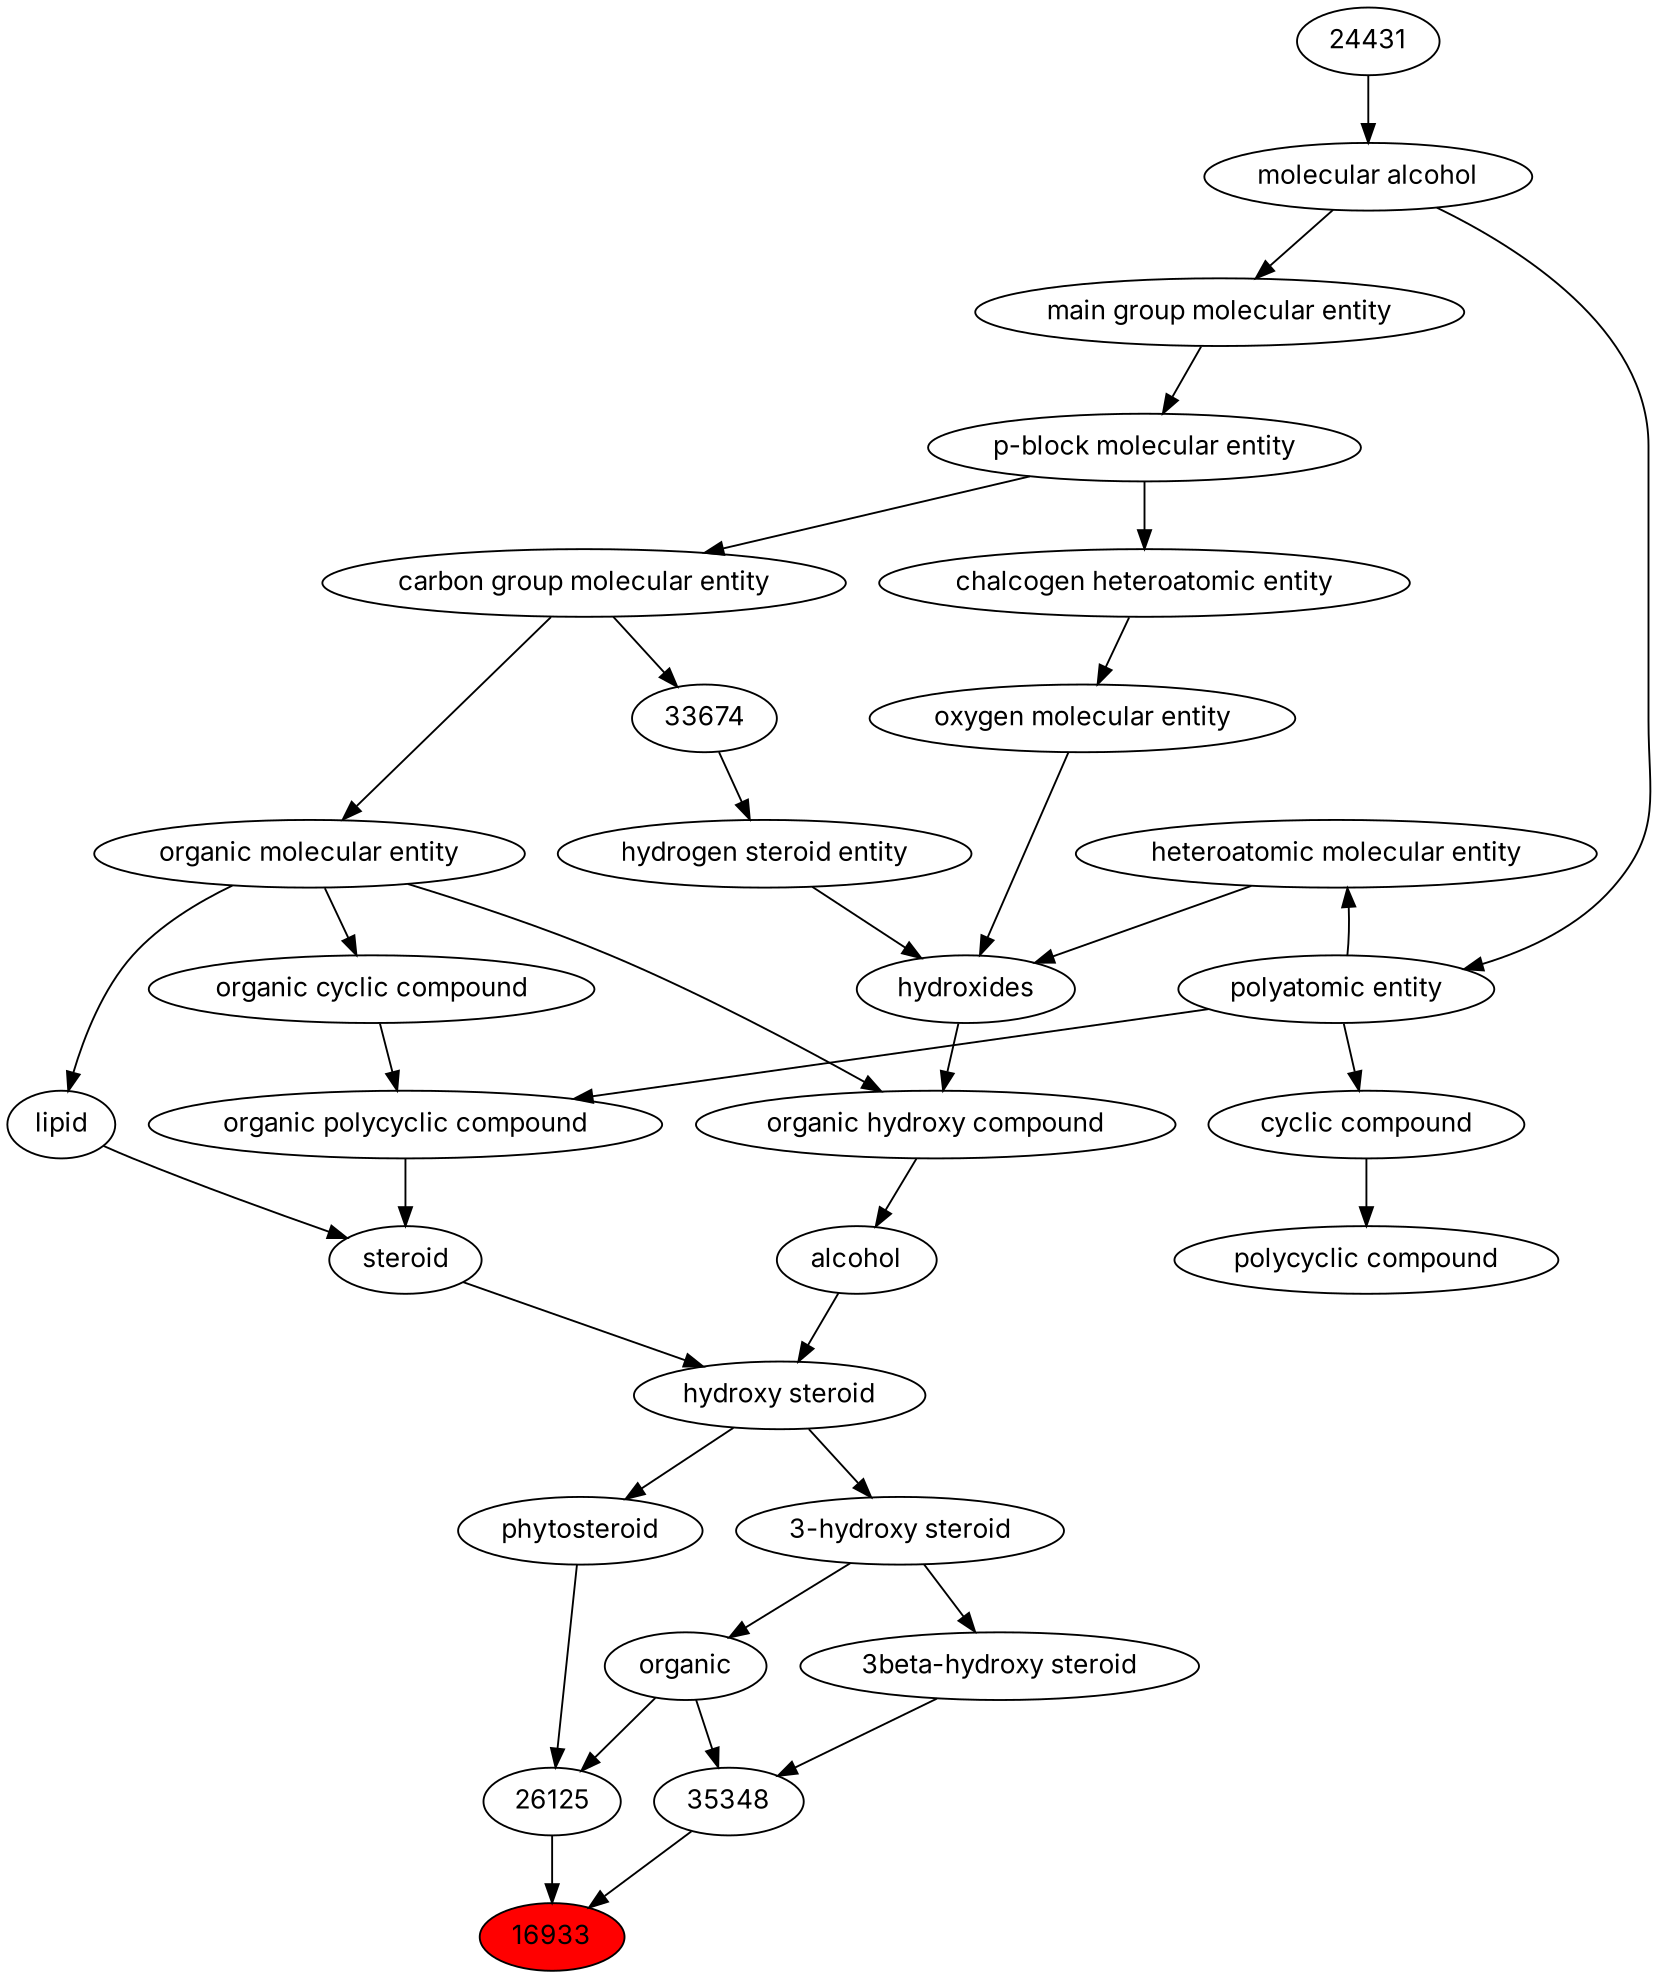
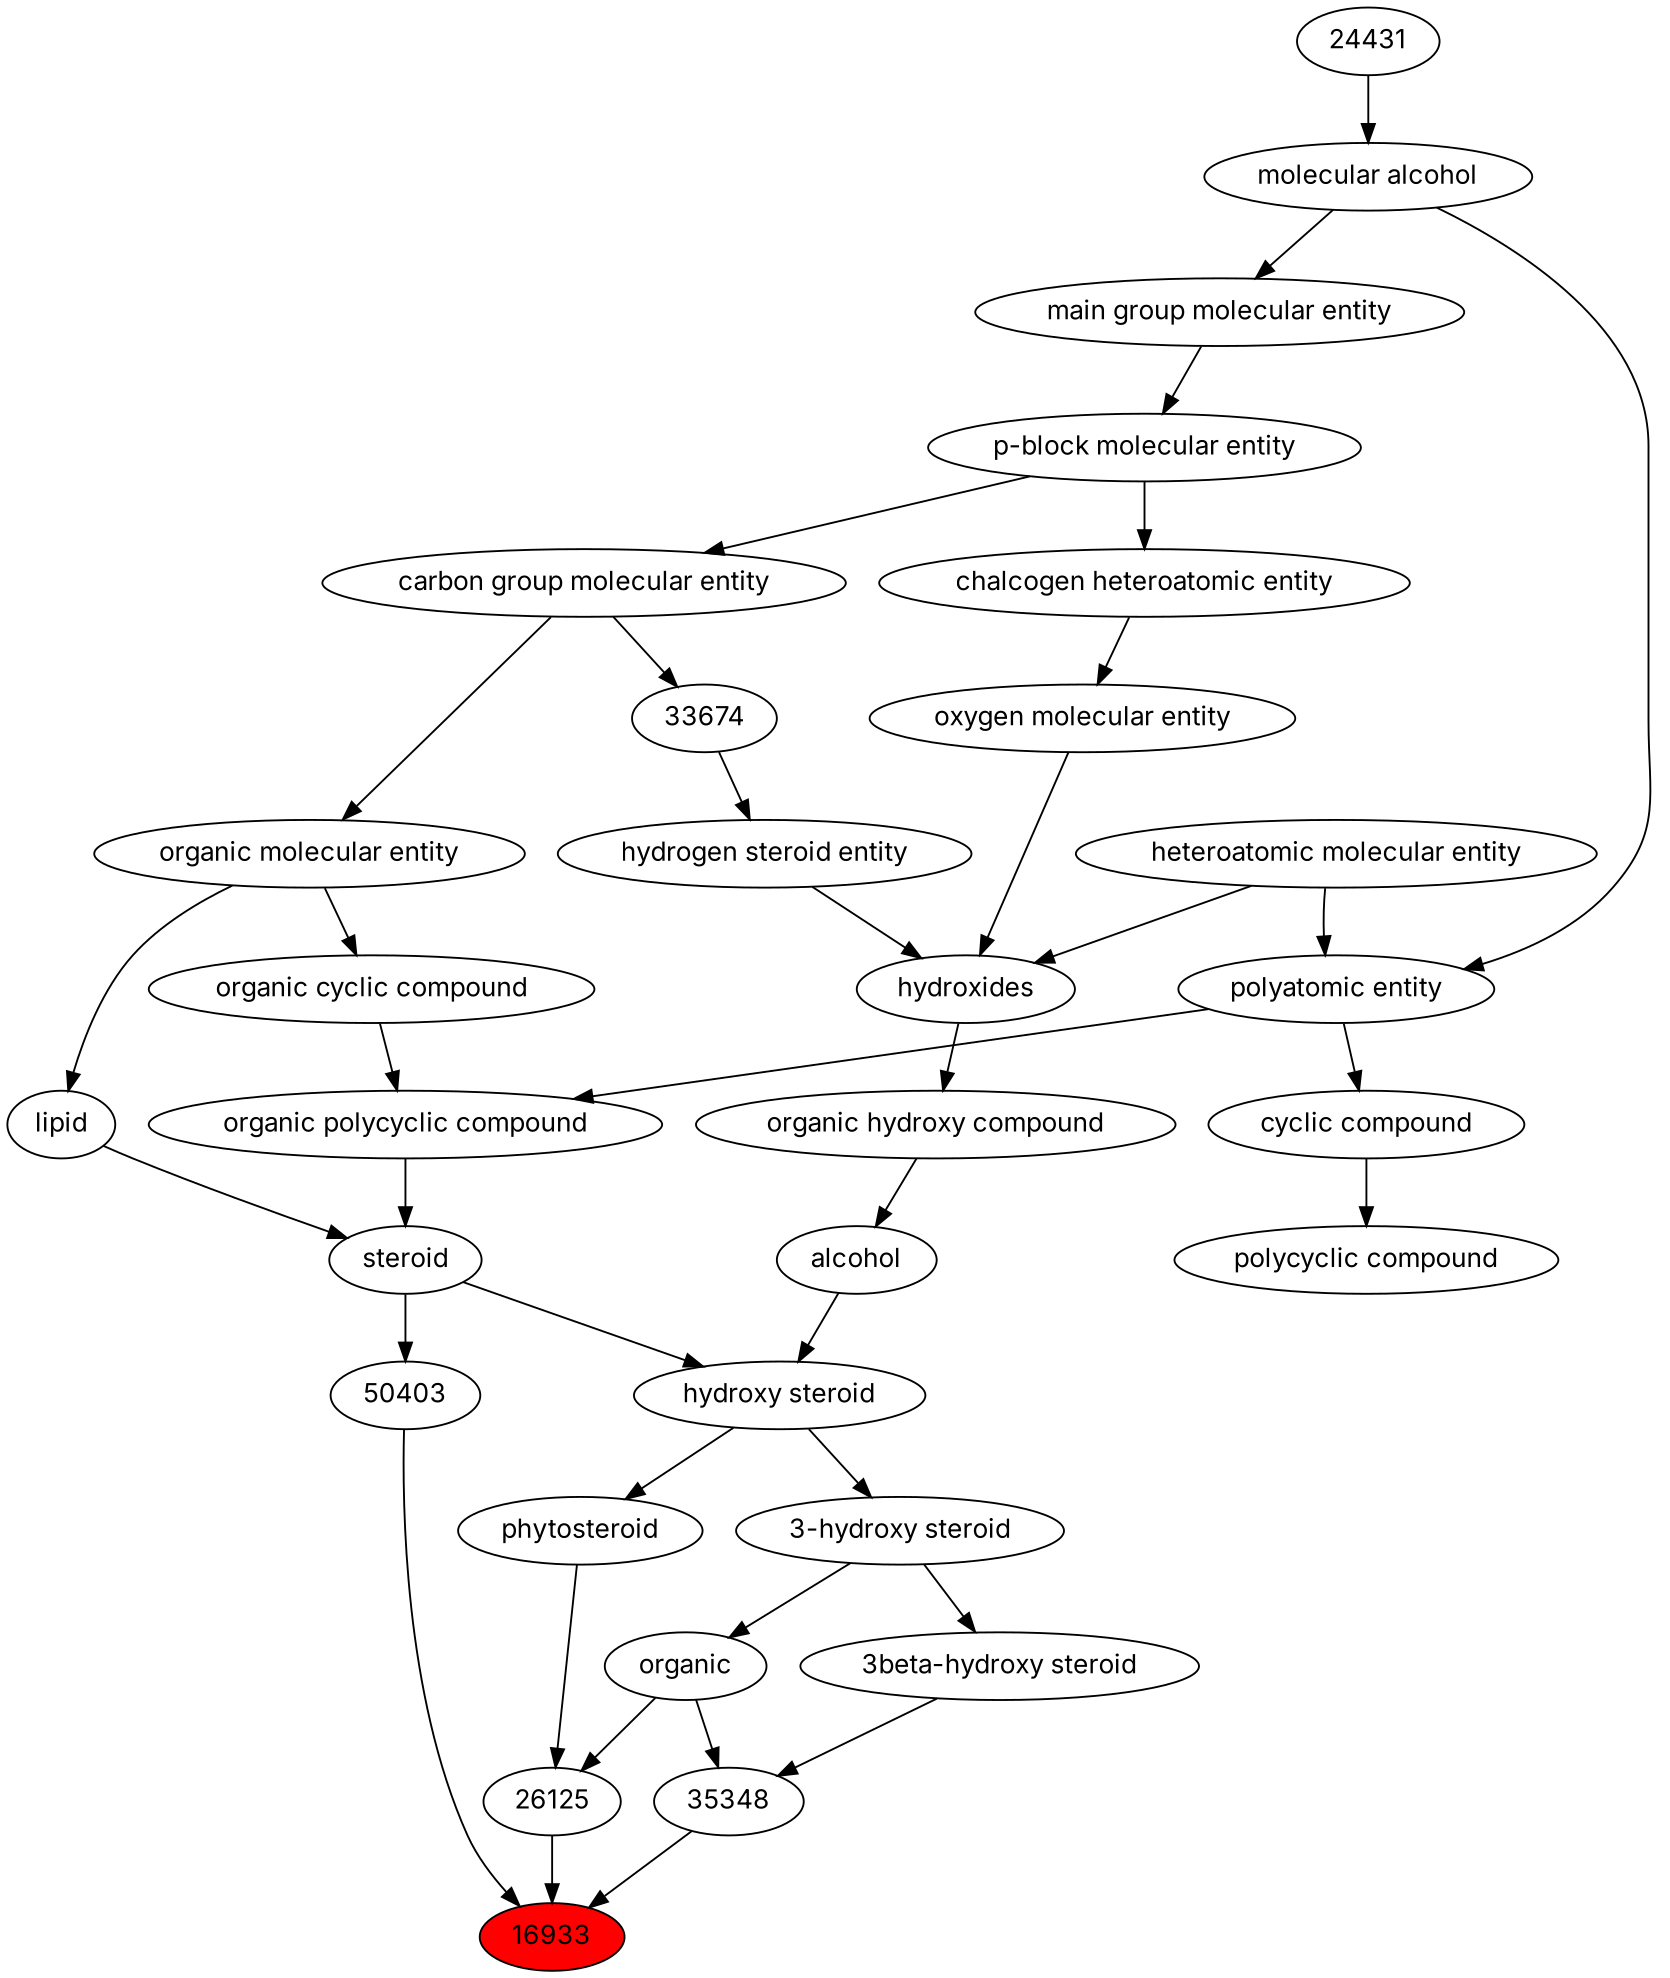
edge "polyatomic entity" -> "heteroatomic molecular entity": reversed
edge "organic molecular entity" -> "organic hydroxy compound": removed
node "50403": added
